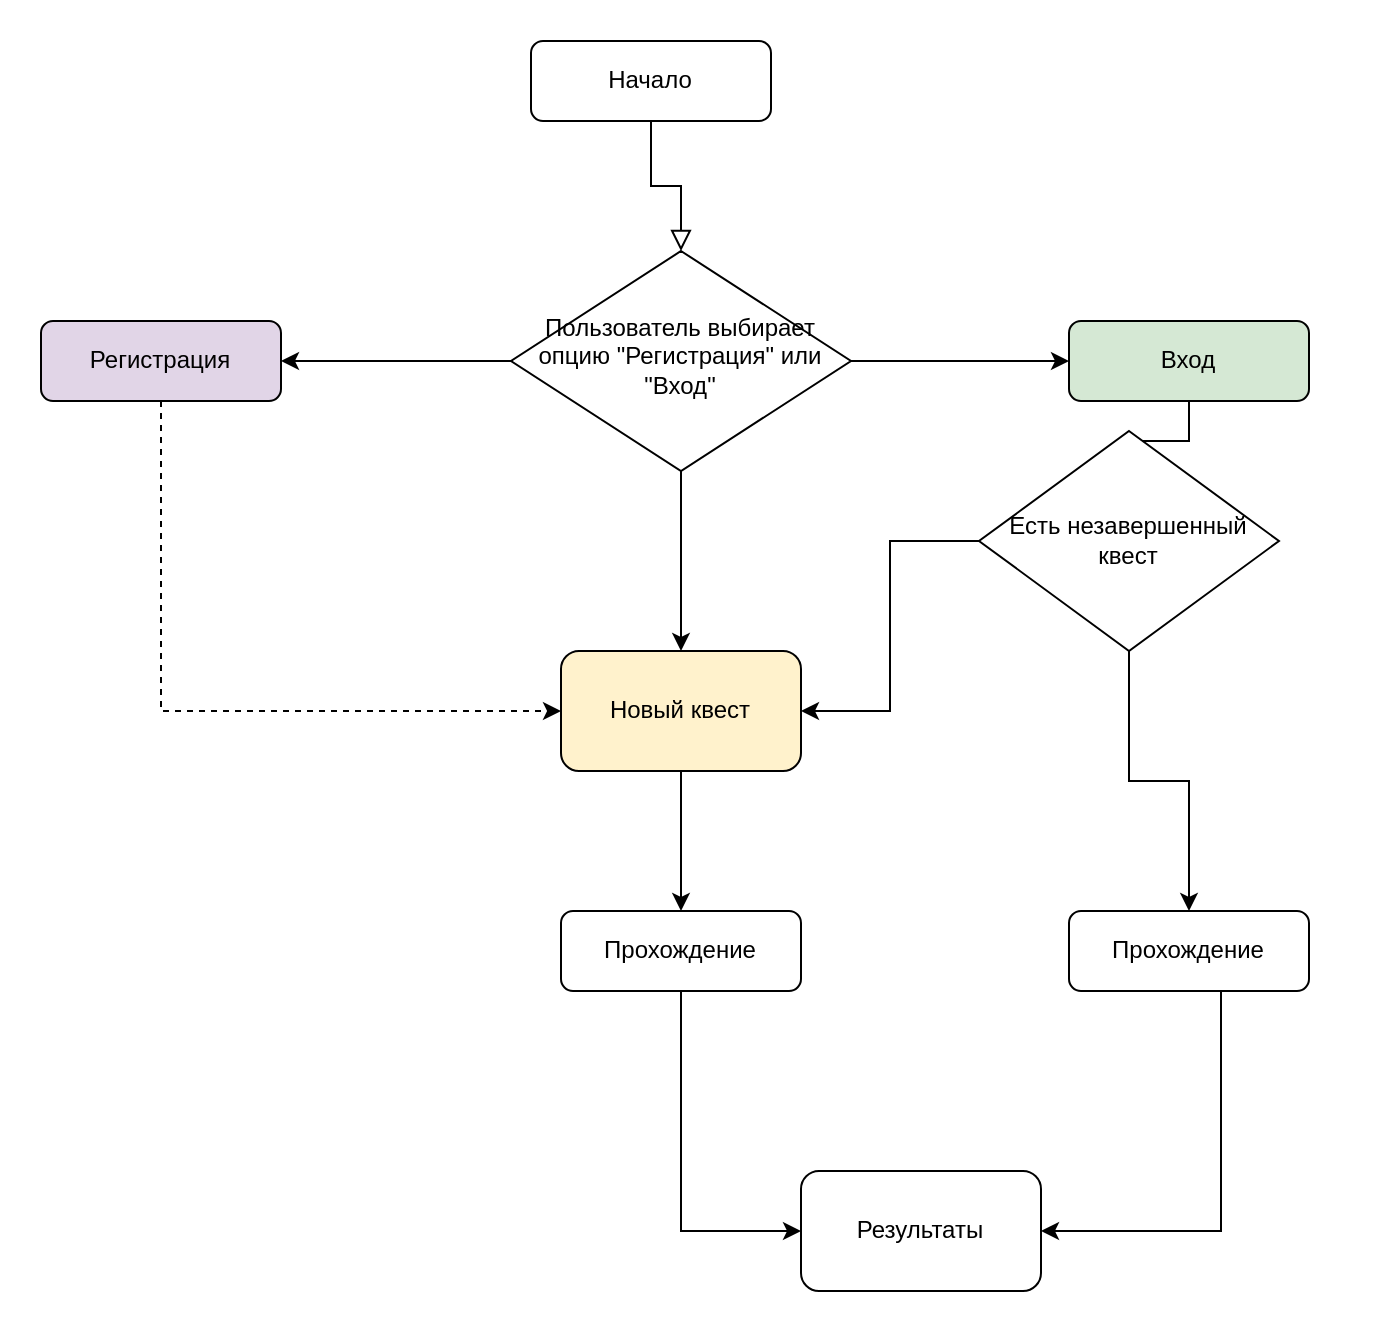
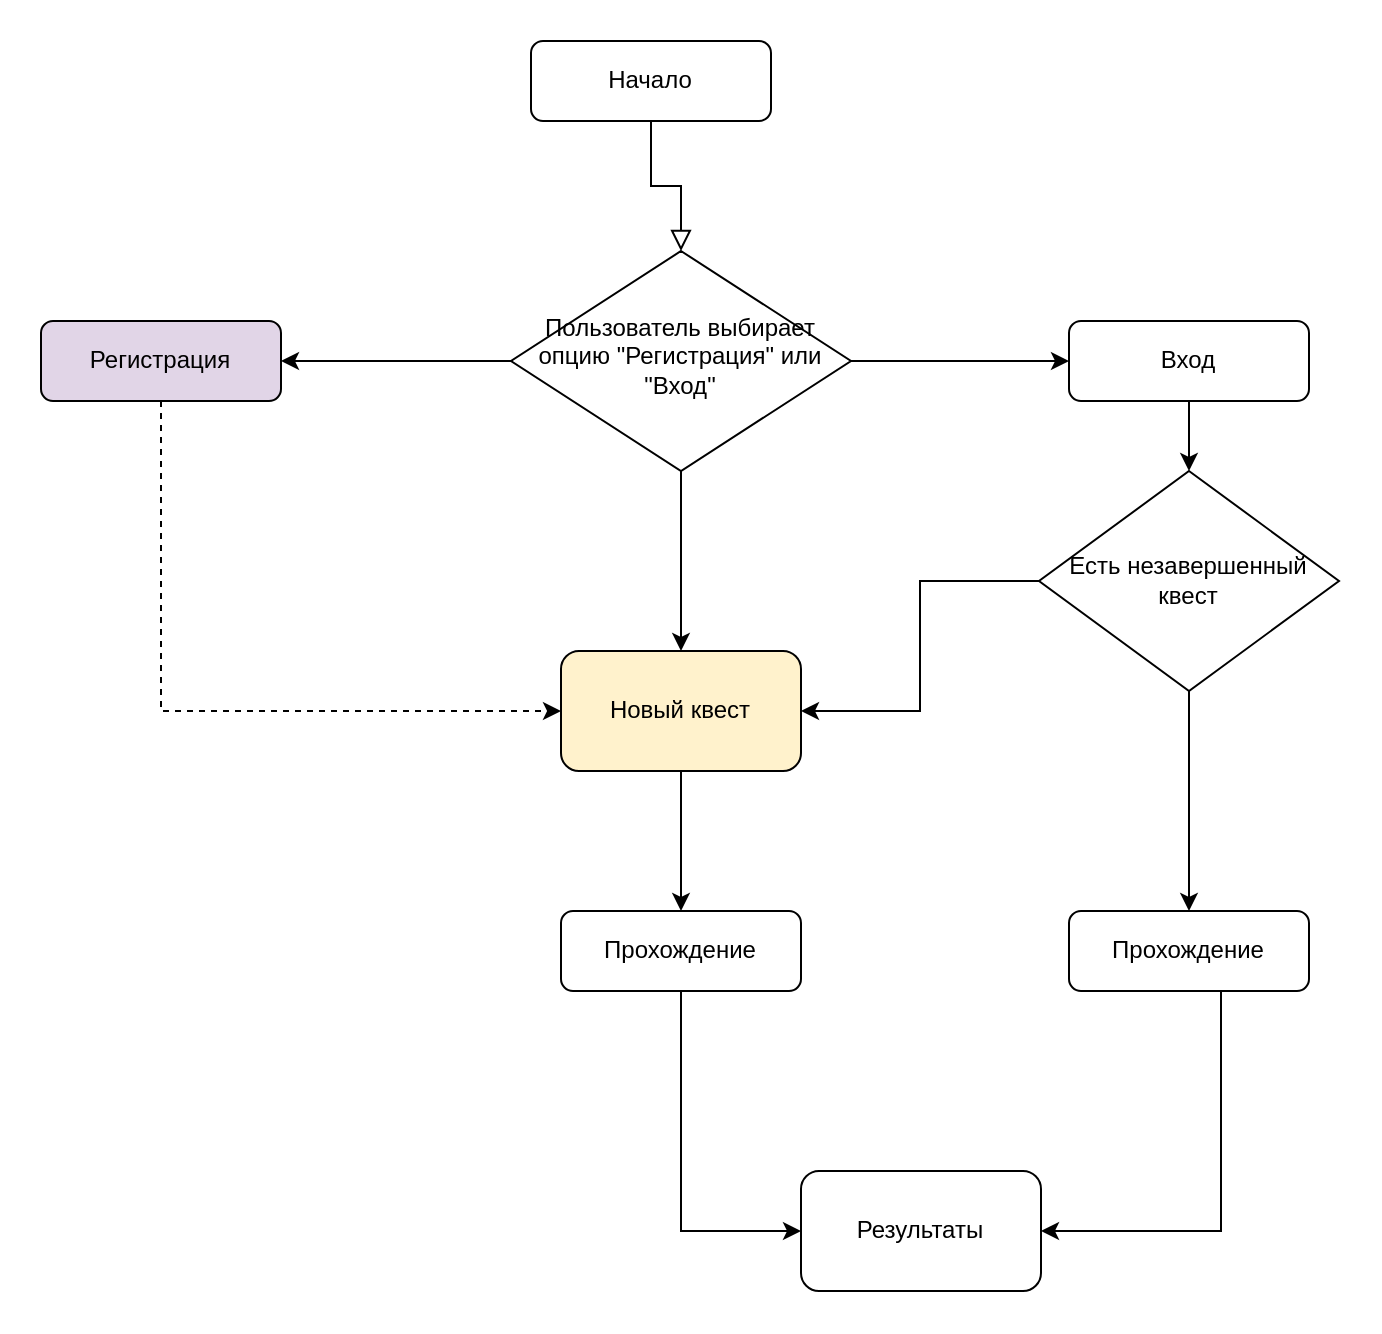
node "Вход": fillcolor #d5e8d4 -> #ffffff
node "Есть незавершенный квест": moved (1129, 541) -> (1189, 581)
